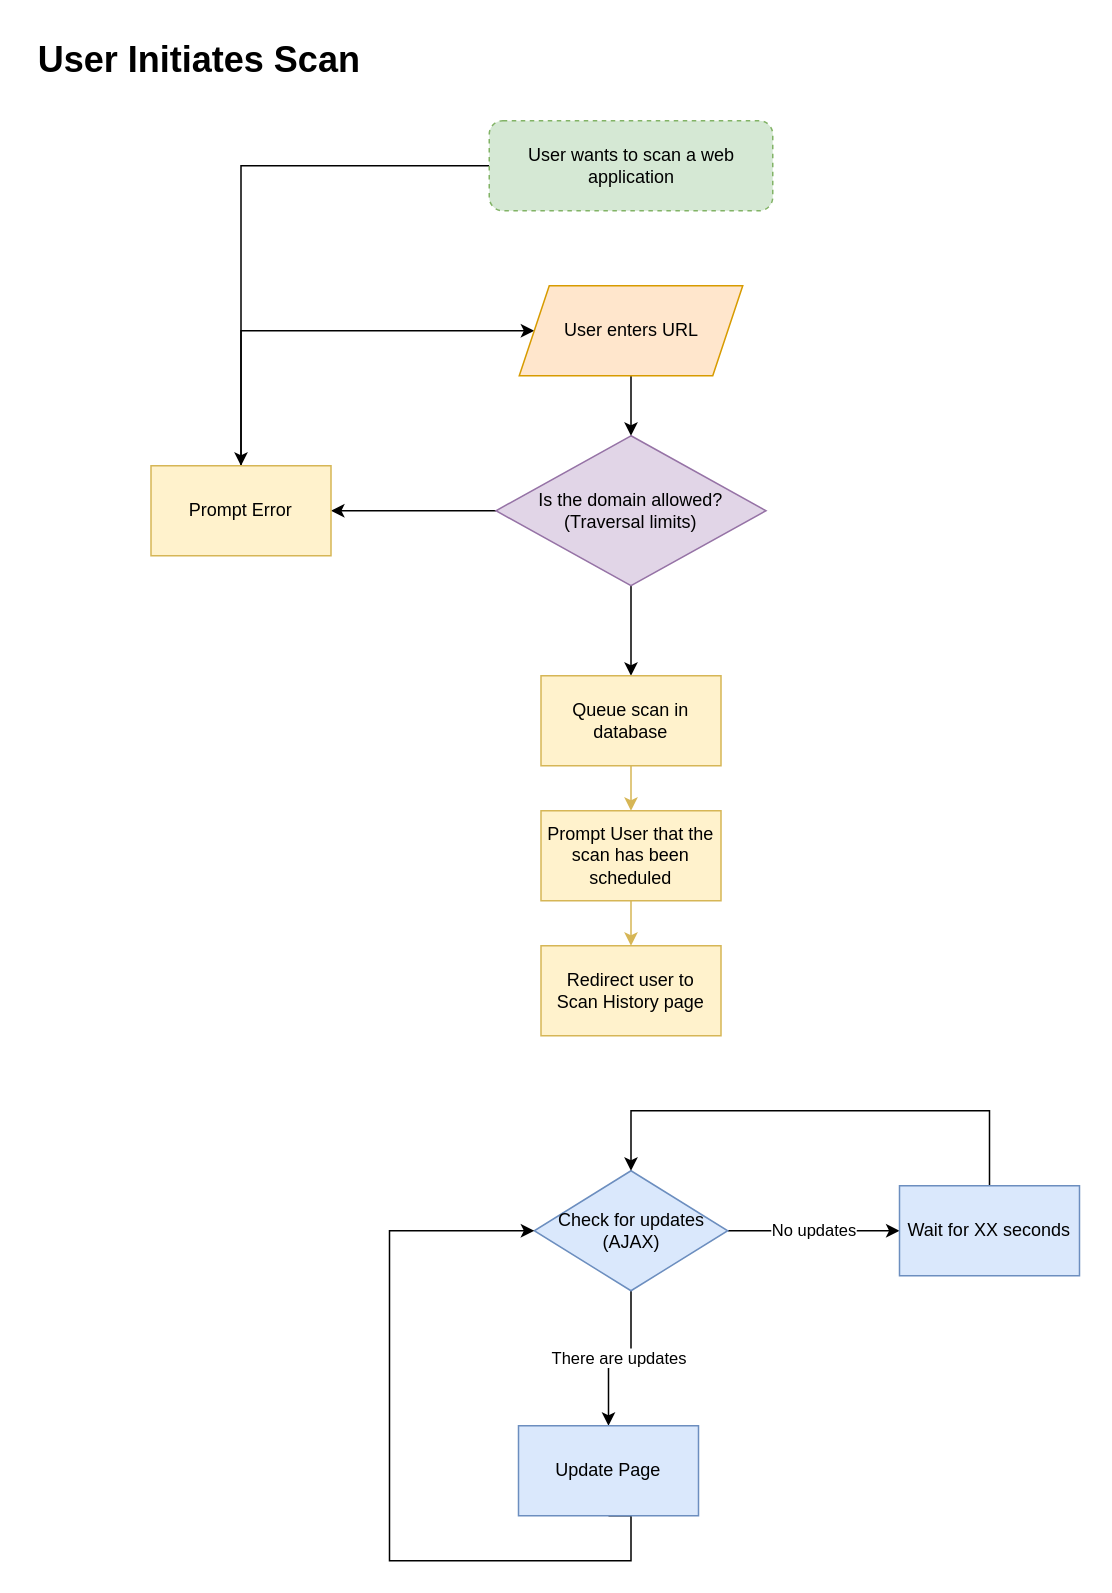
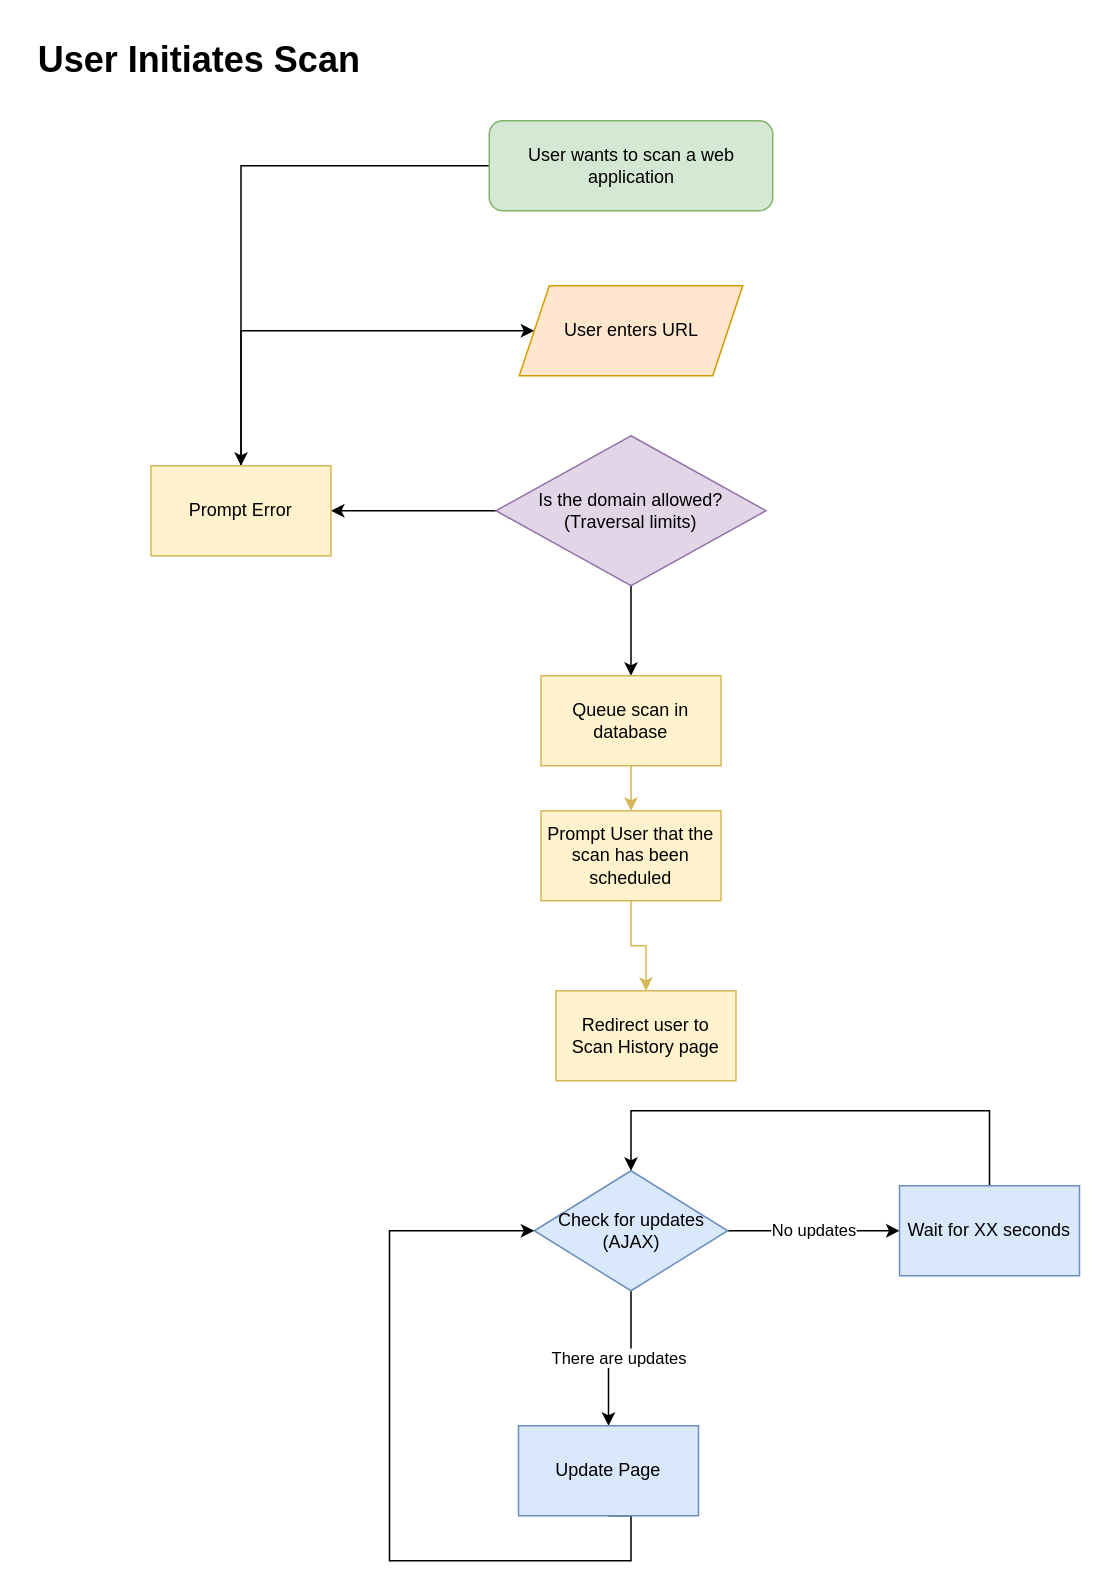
node "User wants to scan a web application": style dashed -> solid
edge "User enters URL" -> "Is the domain allowed? (Traversal limits)": removed
node "Redirect user to Scan History page": moved (631, 991) -> (646, 1036)
